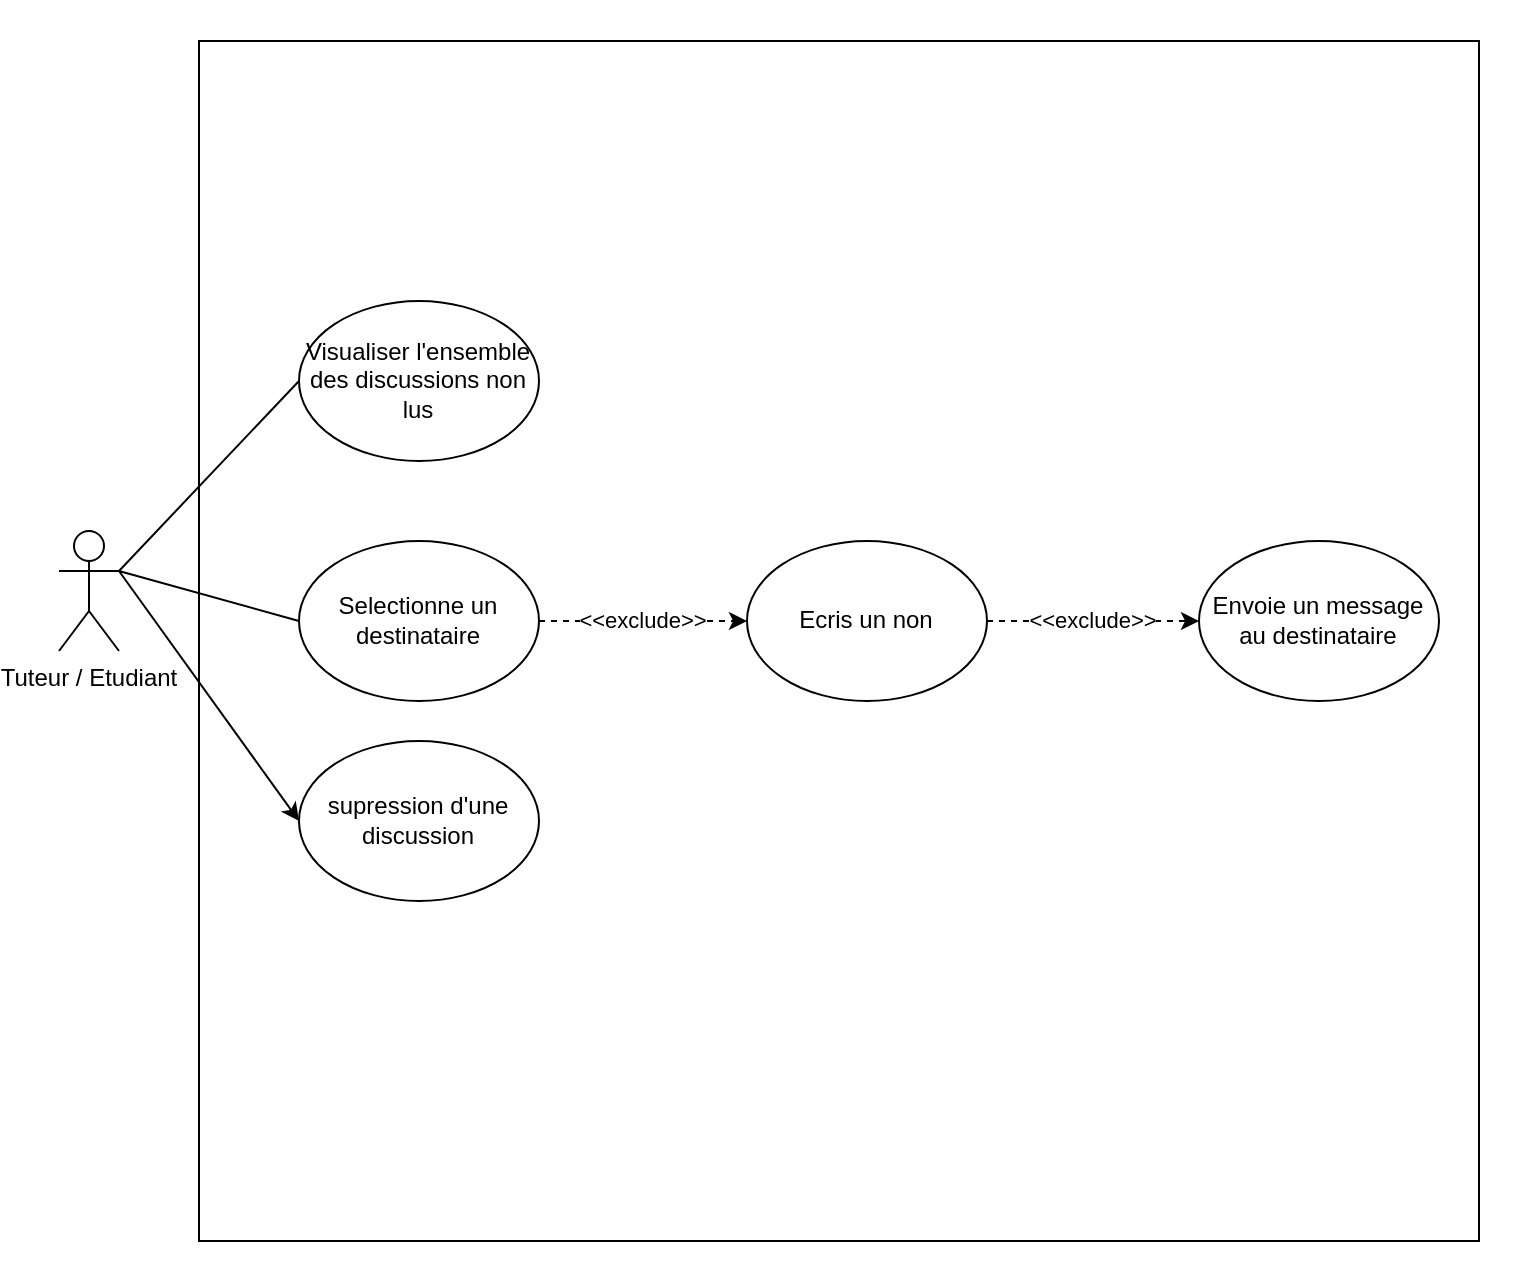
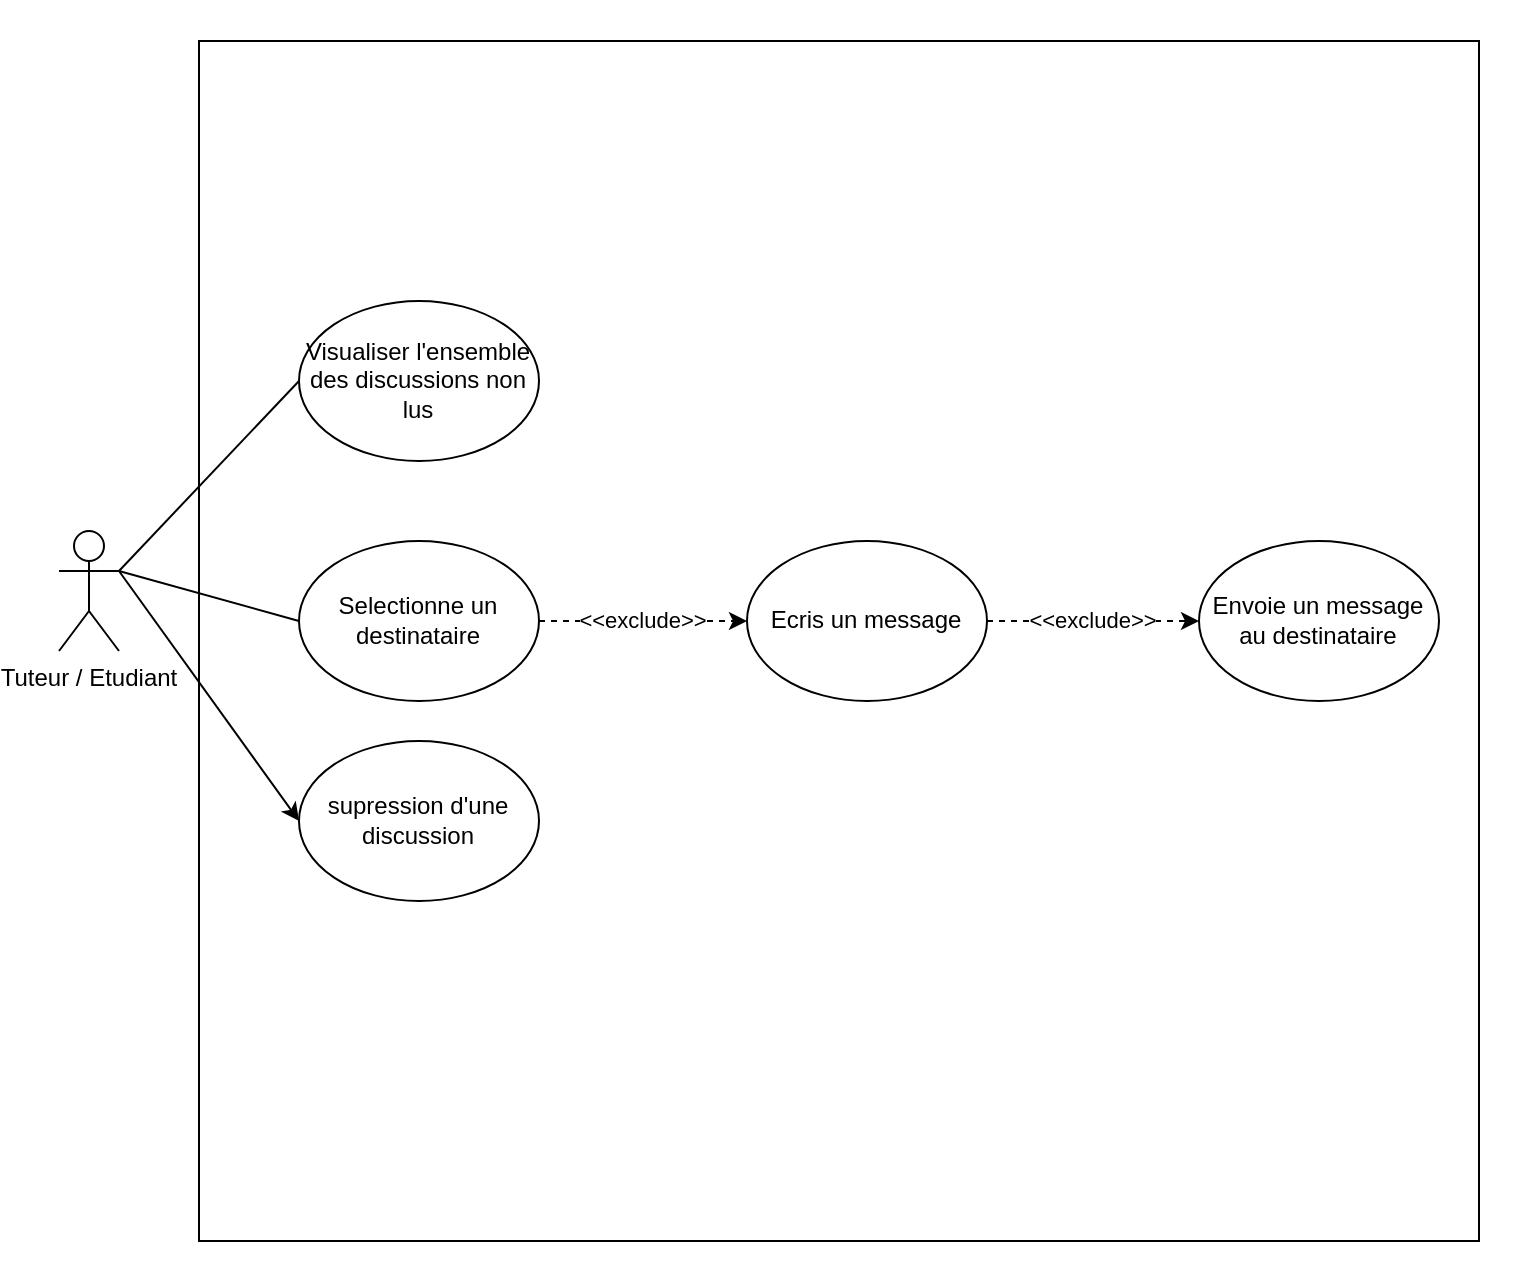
node "Ecris un non": label "Ecris un non" -> "Ecris un message"
